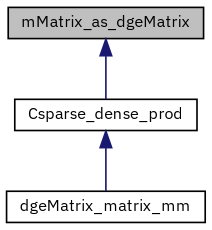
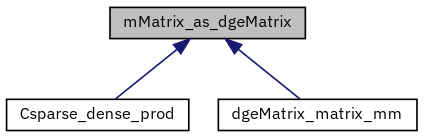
edge "dgeMatrix_matrix_mm" -> "Csparse_dense_prod": now "dgeMatrix_matrix_mm" -> "mMatrix_as_dgeMatrix"
